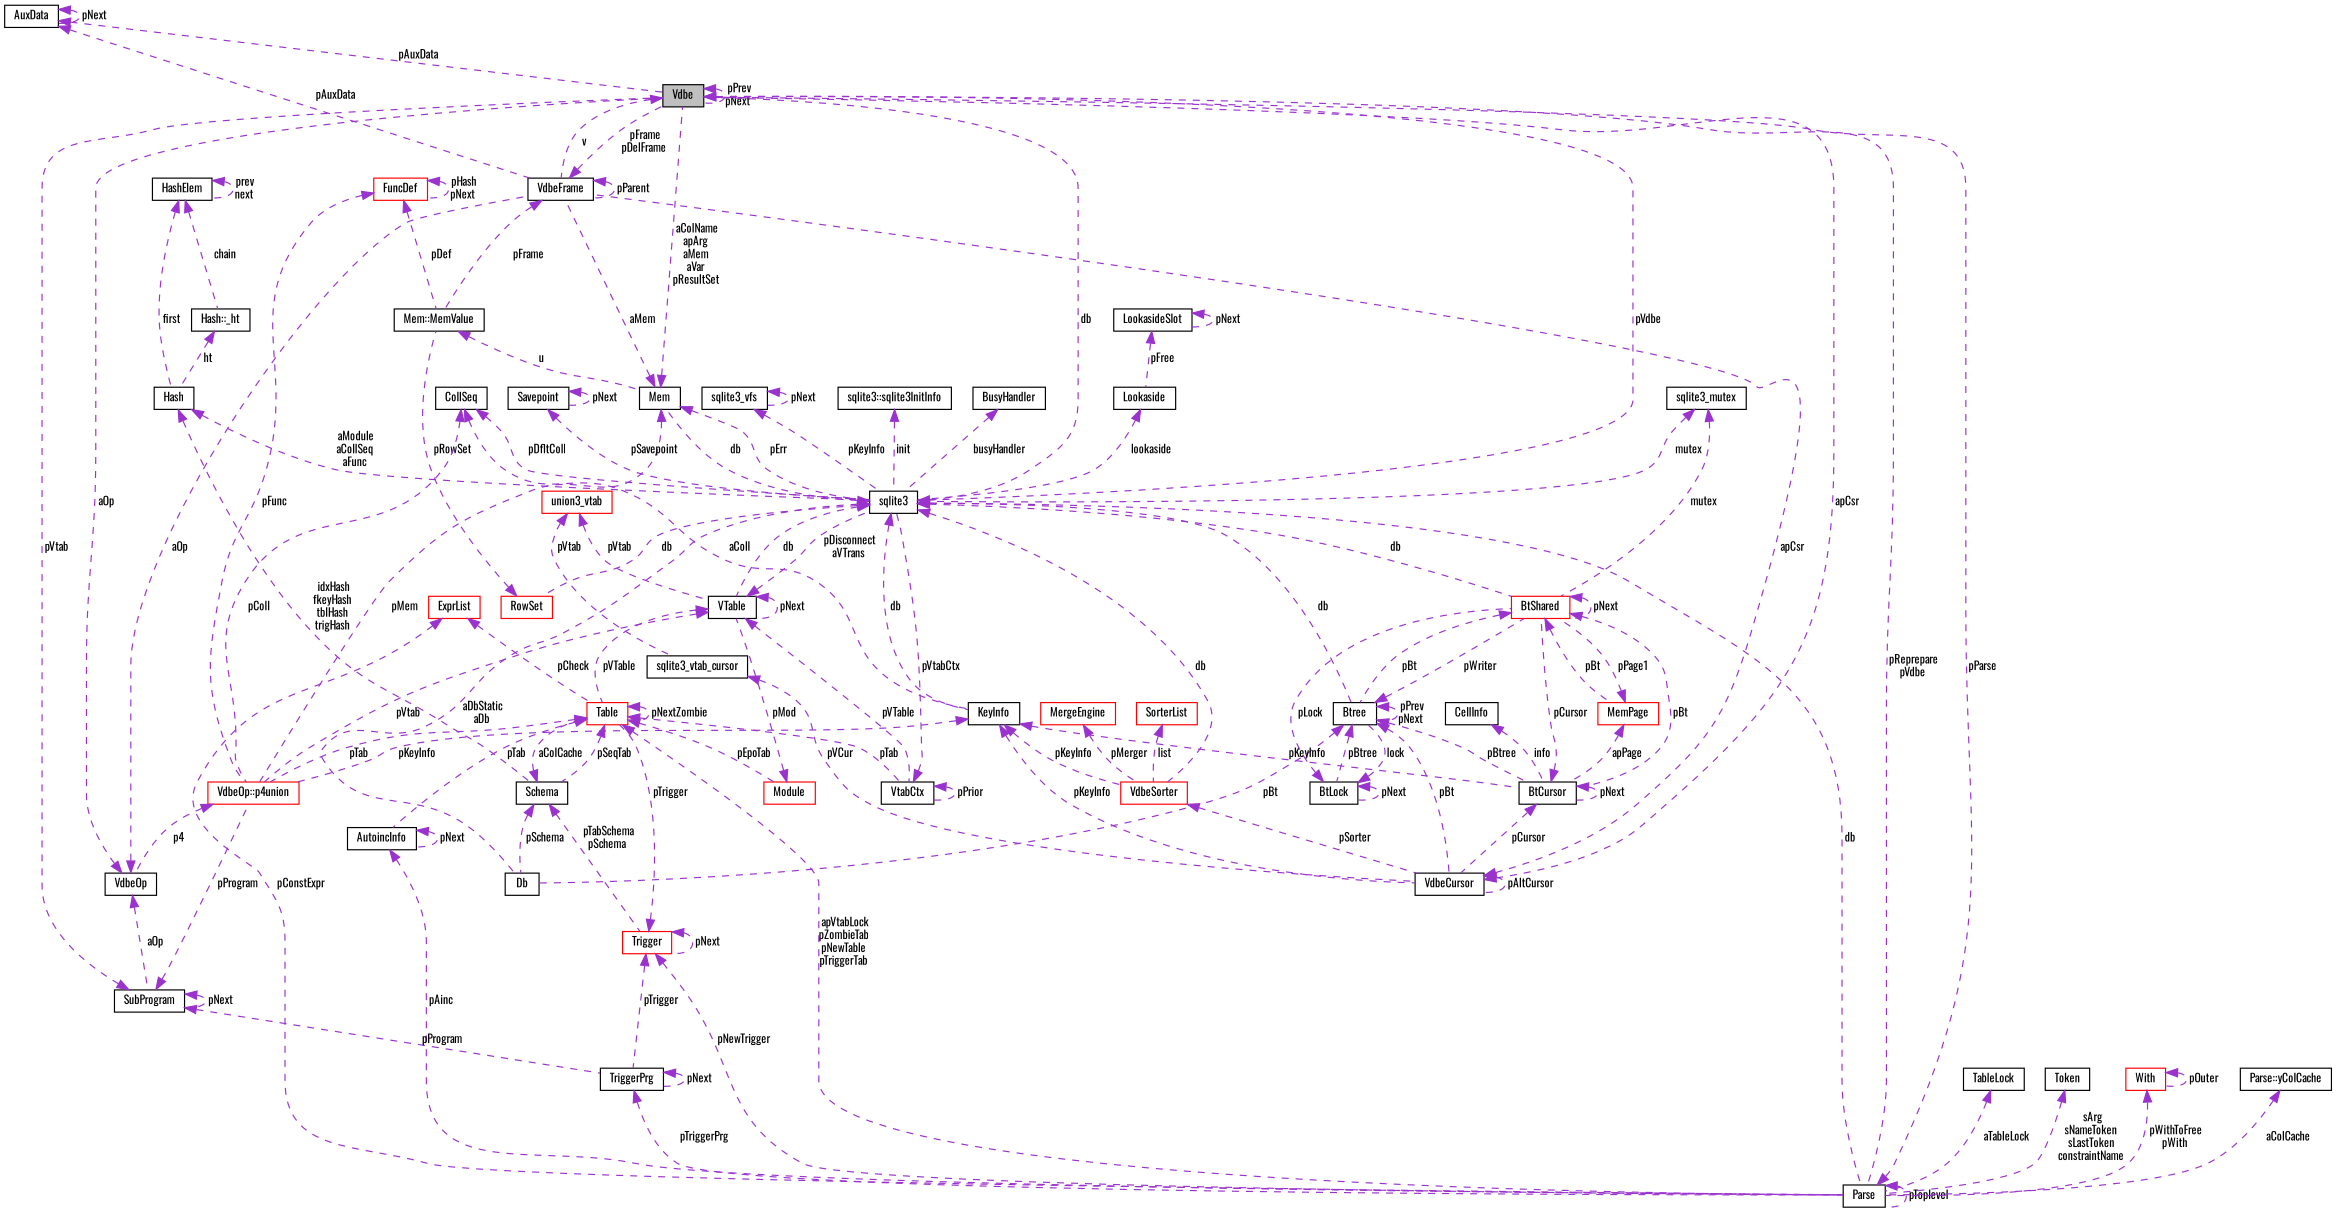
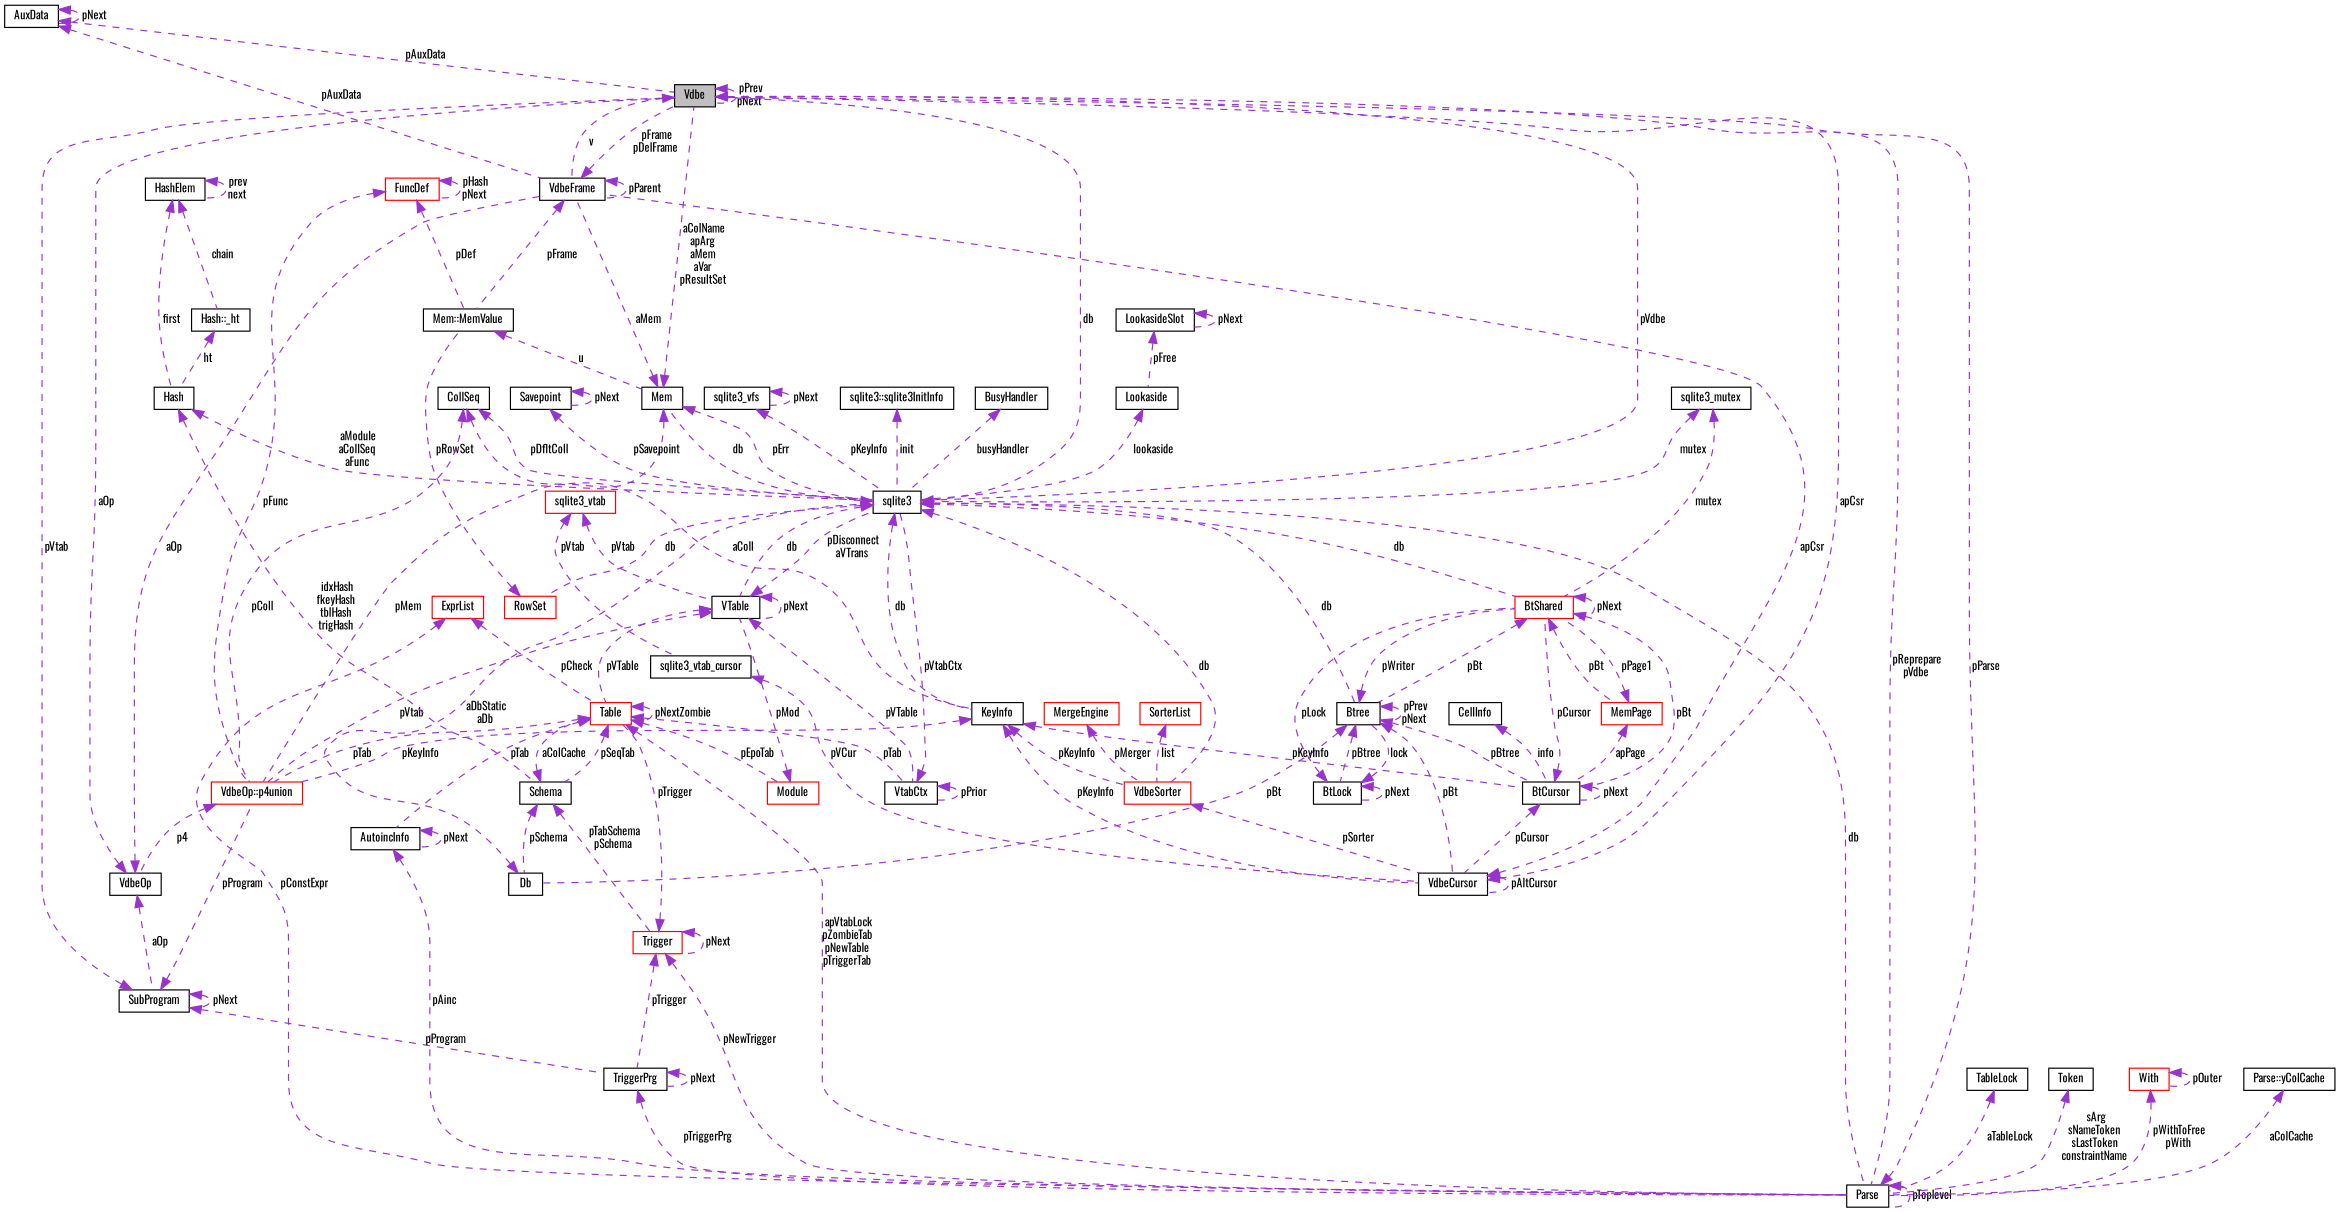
node "union3_vtab": label "union3_vtab" -> "sqlite3_vtab"
edge "Db" -> "sqlite3": reversed
